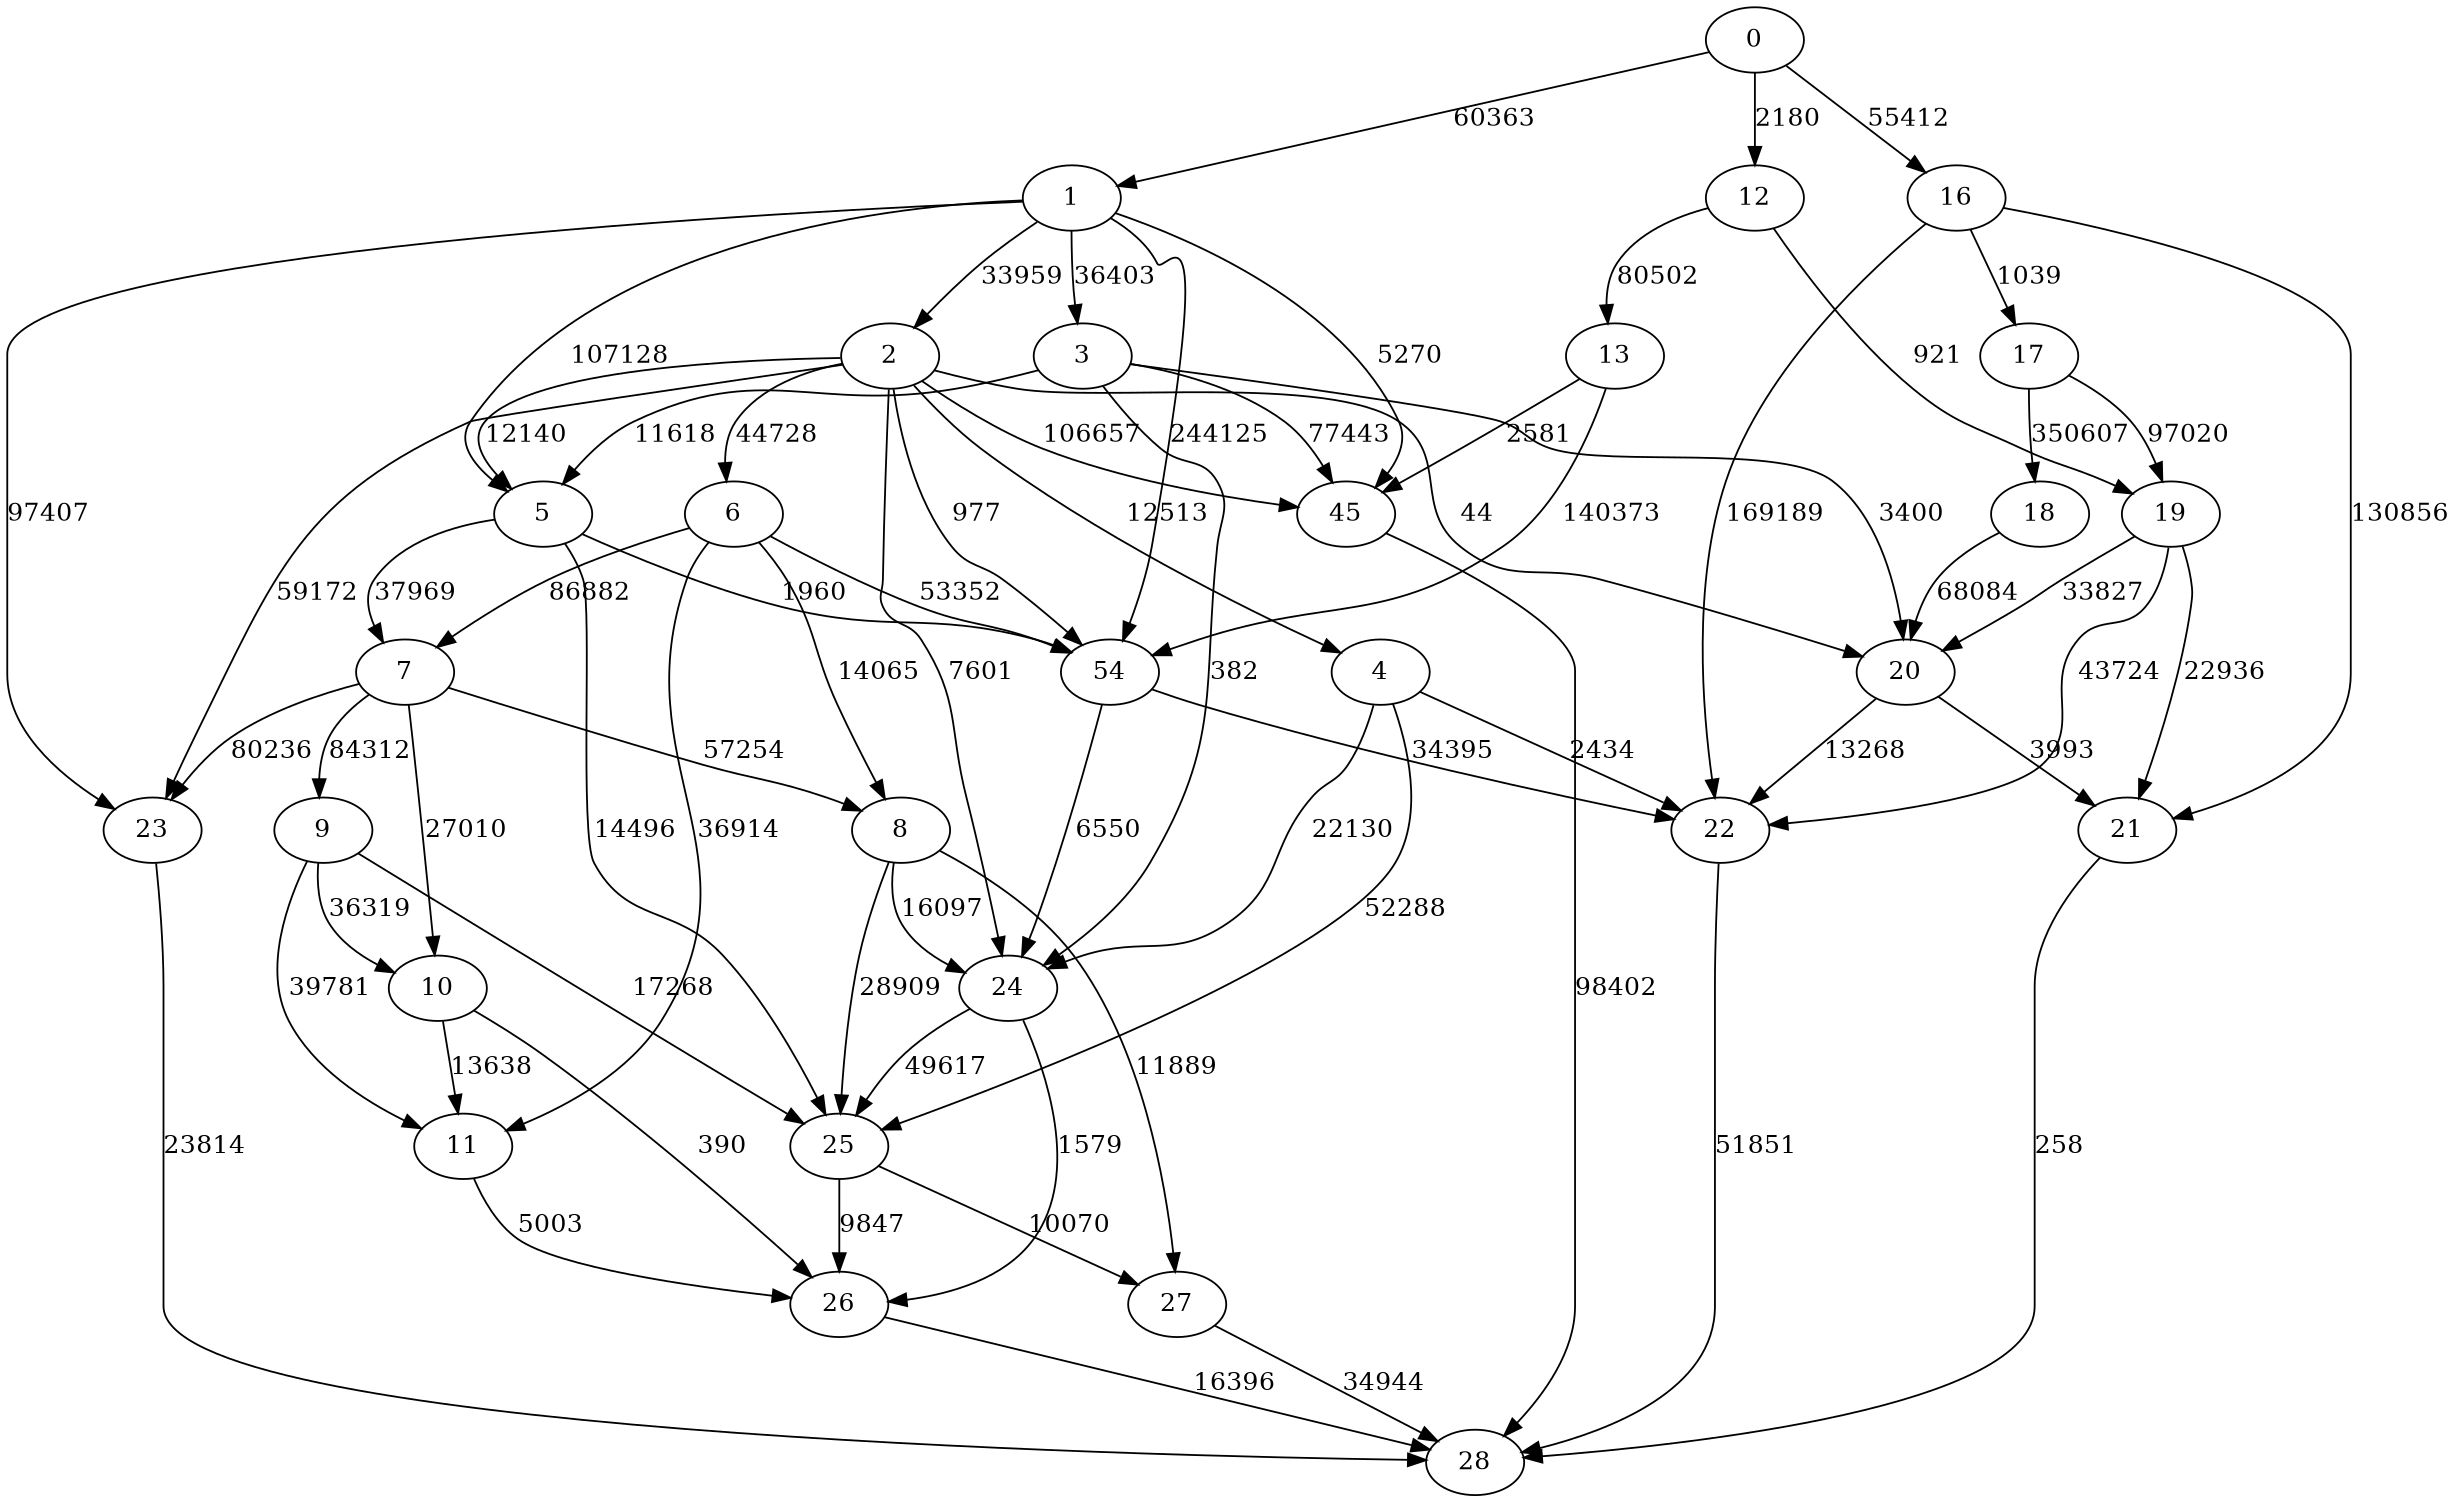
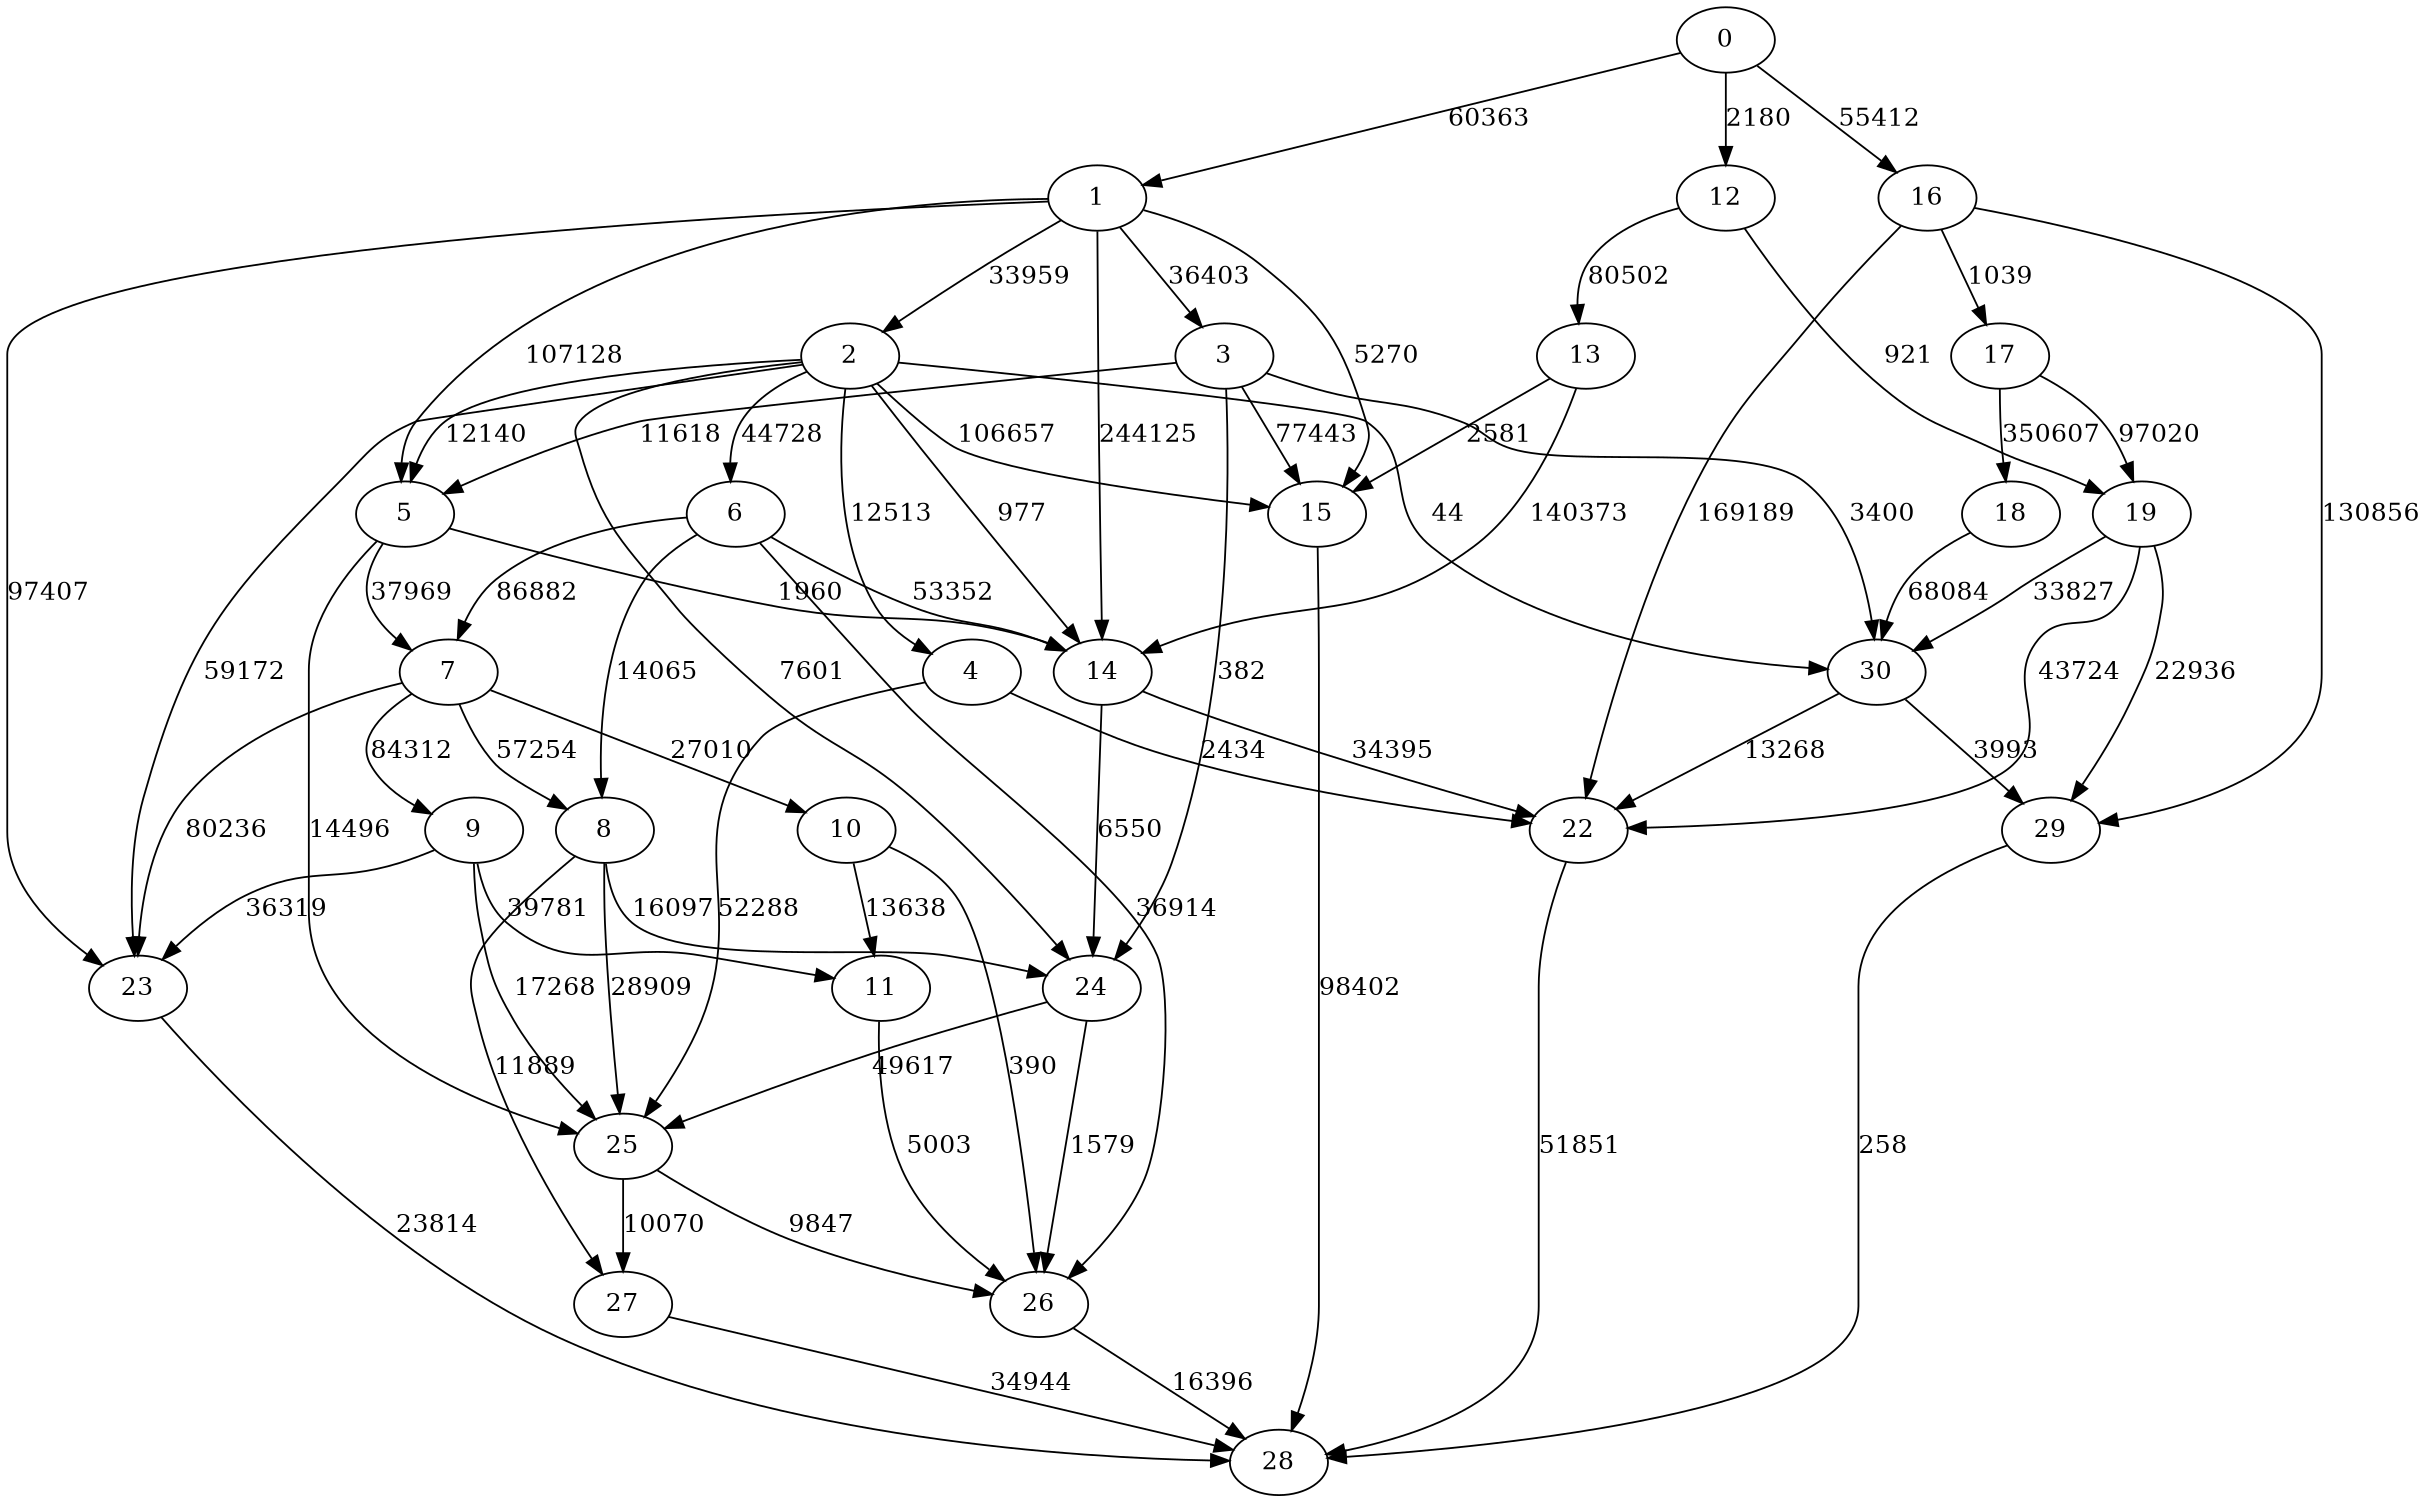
node "45": label "45" -> "15"
node "54": label "54" -> "14"
node "20": label "20" -> "30"
node "21": label "21" -> "29"
edge "6" -> "11": now "6" -> "26"
edge "4" -> "24": removed, label "22130"
edge "9" -> "10": now "9" -> "23"
